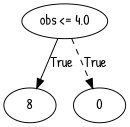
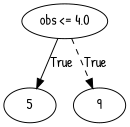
node "8": label "8" -> "5"
node "0": label "0" -> "9"
